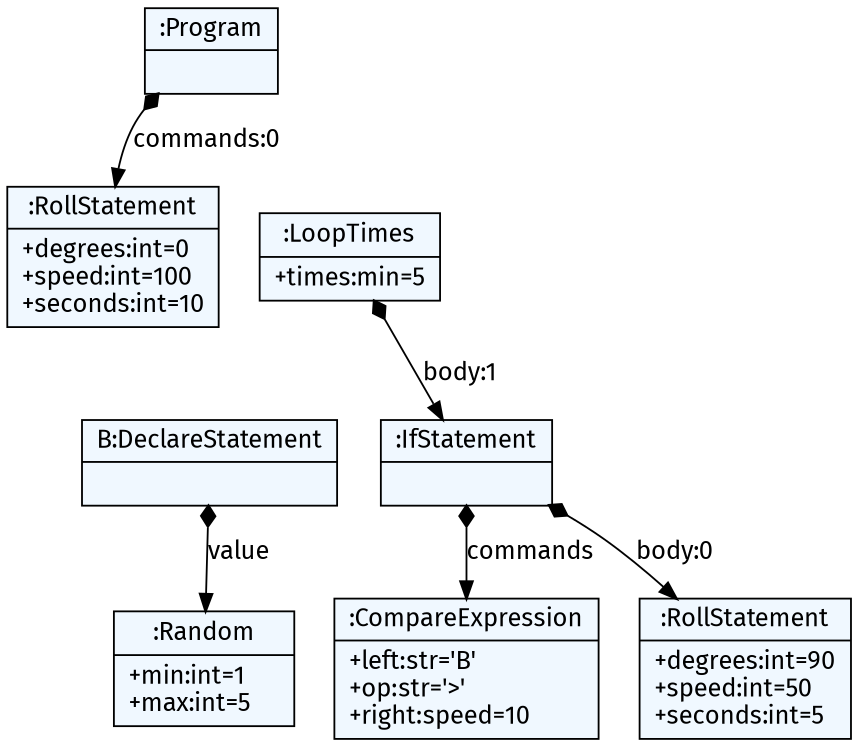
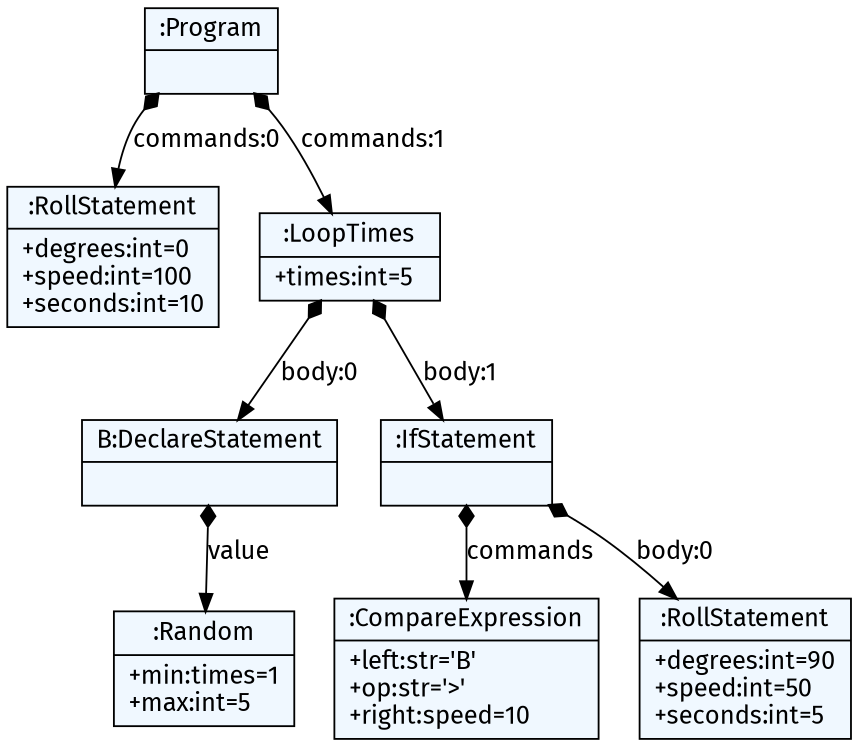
edge ":Program" -- ":LoopTimes": added, label "commands:1"
node ":LoopTimes": text "+times:min=5" -> "+times:int=5"
edge ":LoopTimes" -- "B:DeclareStatement": added, label "body:0"
node ":Random": text "+min:int=1" -> "+min:times=1"
